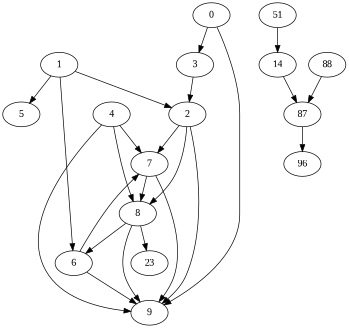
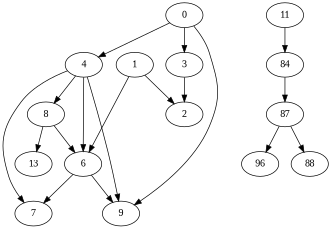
node "51": label "51" -> "11"
edge "0" -> "4": added
node "14": label "14" -> "84"
edge "88" -> "87": reversed
edge "4" -> "6": added
node "5": removed
edge "2" -> "7": removed
edge "2" -> "8": removed
edge "7" -> "8": removed
edge "2" -> "9": removed
edge "7" -> "9": removed
edge "8" -> "9": removed
node "23": label "23" -> "13"
